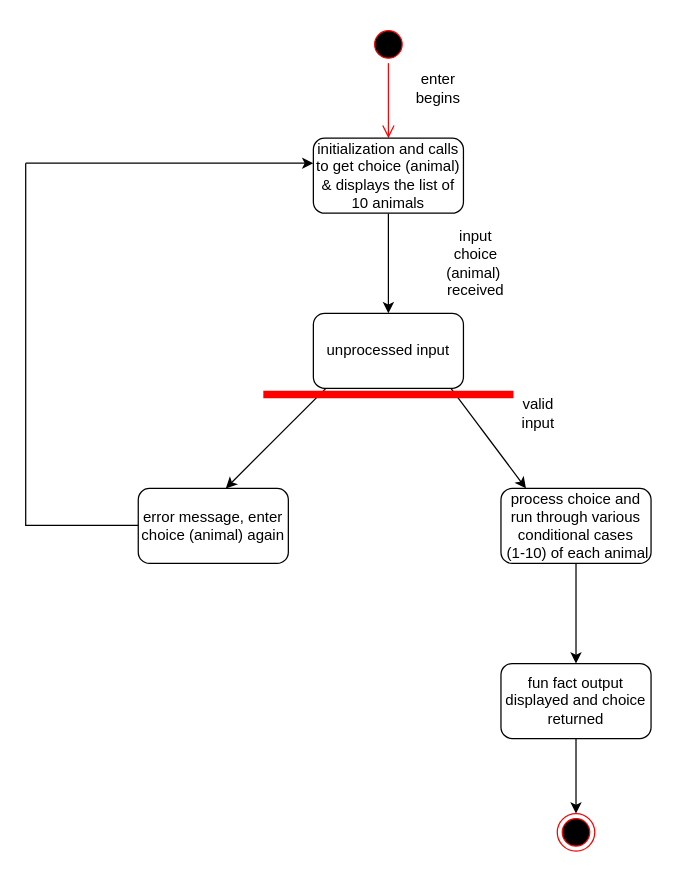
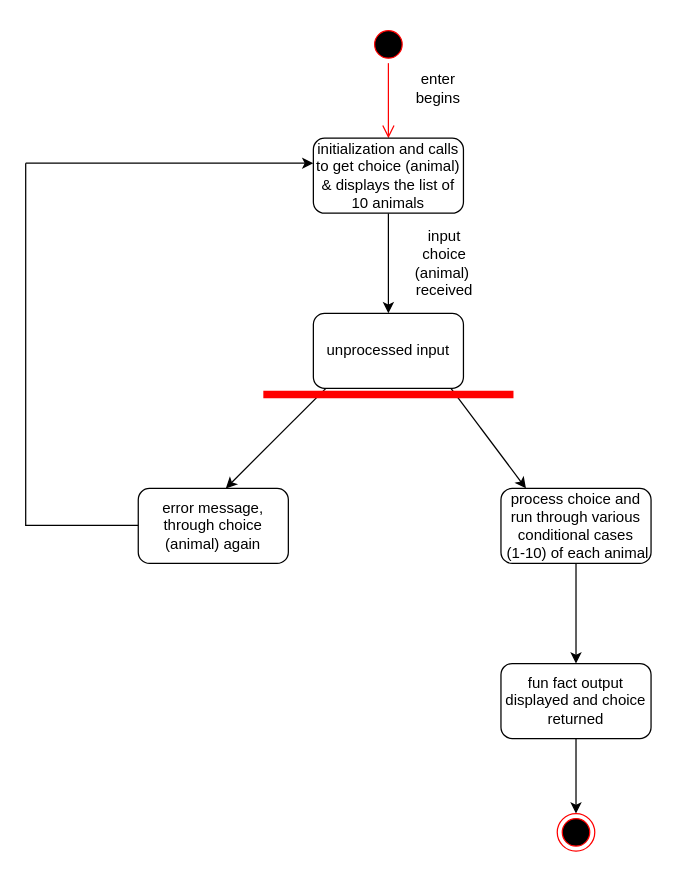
node "input choice (animal) received": moved (476, 263) -> (444, 263)
node "valid input": removed
node "error message, enter choice (animal) again": label "error message, enter choice (animal) again" -> "error message, through choice (animal) again"
